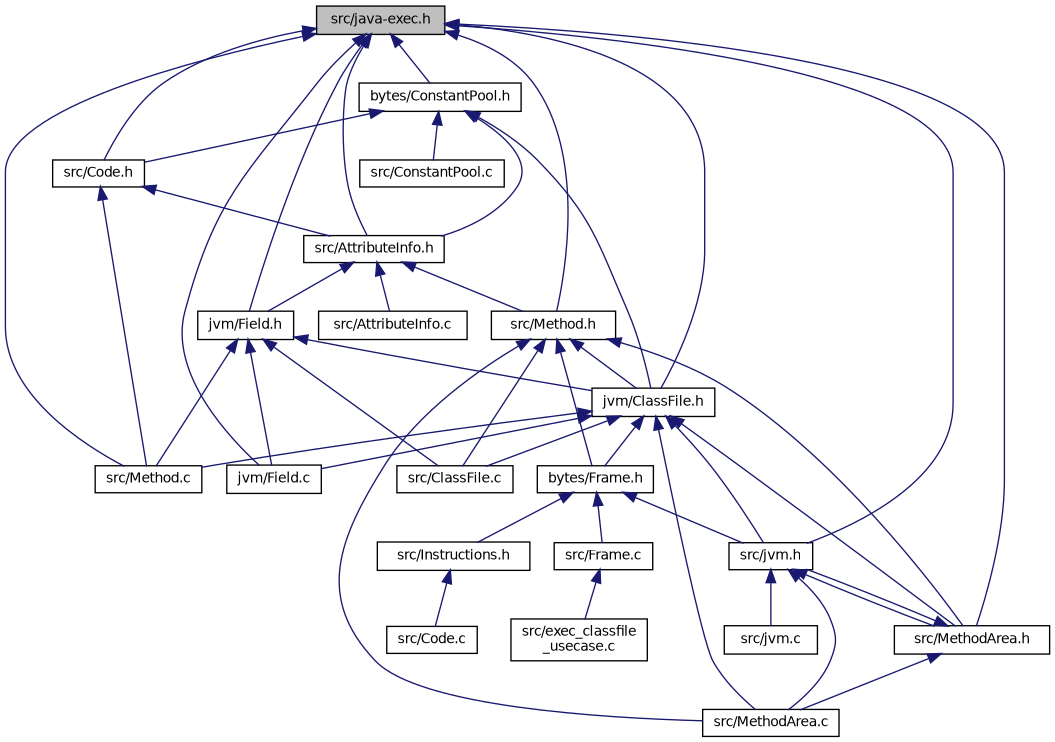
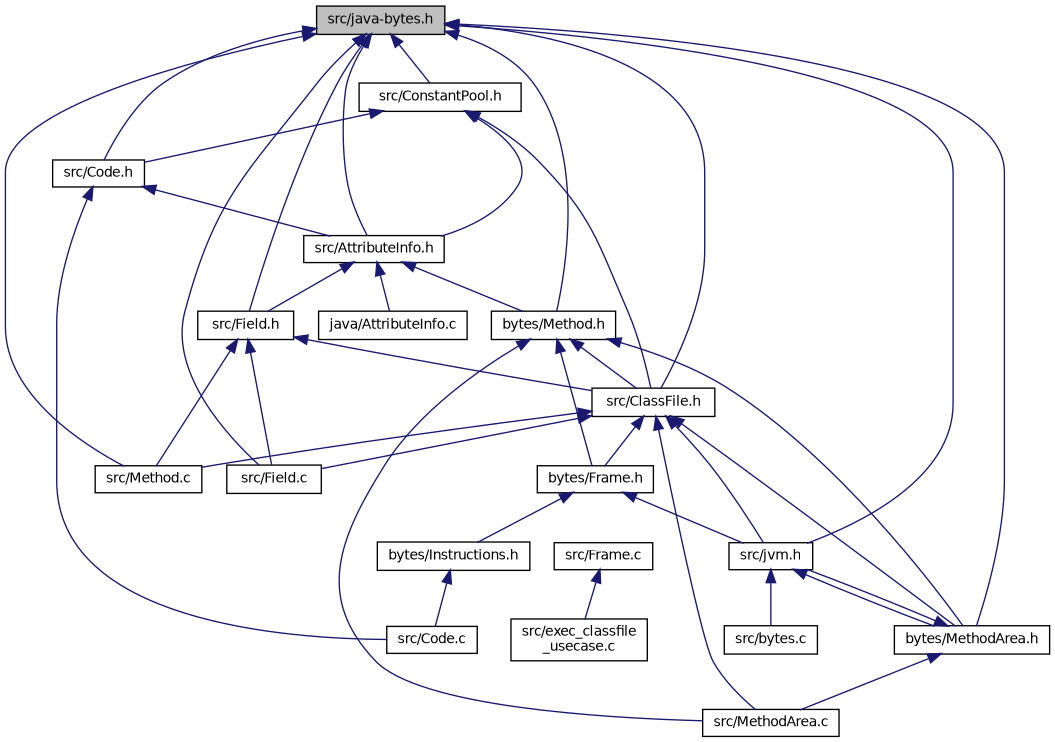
node "src/java-exec.h": label "src/java-exec.h" -> "src/java-bytes.h"
node "bytes/ConstantPool.h": label "bytes/ConstantPool.h" -> "src/ConstantPool.h"
node "src/ConstantPool.c": removed
node "jvm/Field.h": label "jvm/Field.h" -> "src/Field.h"
node "src/AttributeInfo.c": label "src/AttributeInfo.c" -> "java/AttributeInfo.c"
node "src/Method.h": label "src/Method.h" -> "bytes/Method.h"
edge "src/Method.c" -> "src/Code.h": now "src/Code.c" -> "src/Code.h"
node "jvm/ClassFile.h": label "jvm/ClassFile.h" -> "src/ClassFile.h"
node "jvm/Field.c": label "jvm/Field.c" -> "src/Field.c"
node "src/ClassFile.c": removed
edge "src/Frame.c" -> "bytes/Frame.h": removed
node "src/Instructions.h": label "src/Instructions.h" -> "bytes/Instructions.h"
node "src/jvm.c": label "src/jvm.c" -> "src/bytes.c"
node "src/MethodArea.h": label "src/MethodArea.h" -> "bytes/MethodArea.h"
edge "src/MethodArea.c" -> "src/jvm.h": removed
